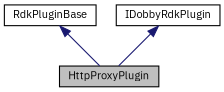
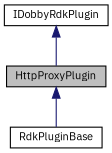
edge "HttpProxyPlugin" -> "RdkPluginBase": reversed
